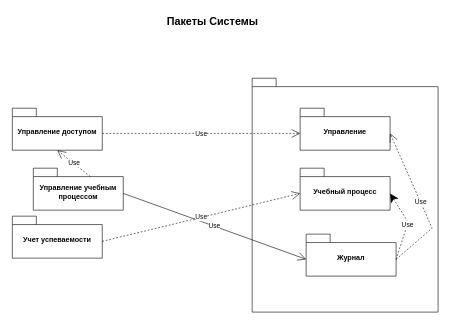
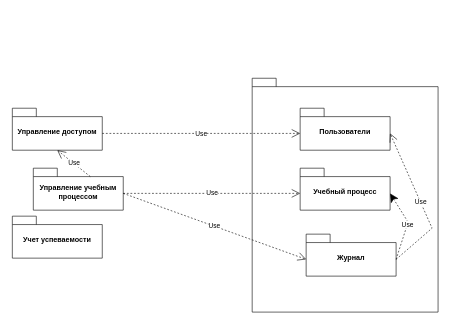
node "Пакеты Системы": removed
node "Управление": label "Управление" -> "Пользователи"
edge "Управление учебным процессом" -> "Учебный процесс": added, label "Use"
edge "Учет успеваемости" -> "Учебный процесс": removed, label "Use"
edge "Управление учебным процессом" -> "Журнал": style solid -> dashed
